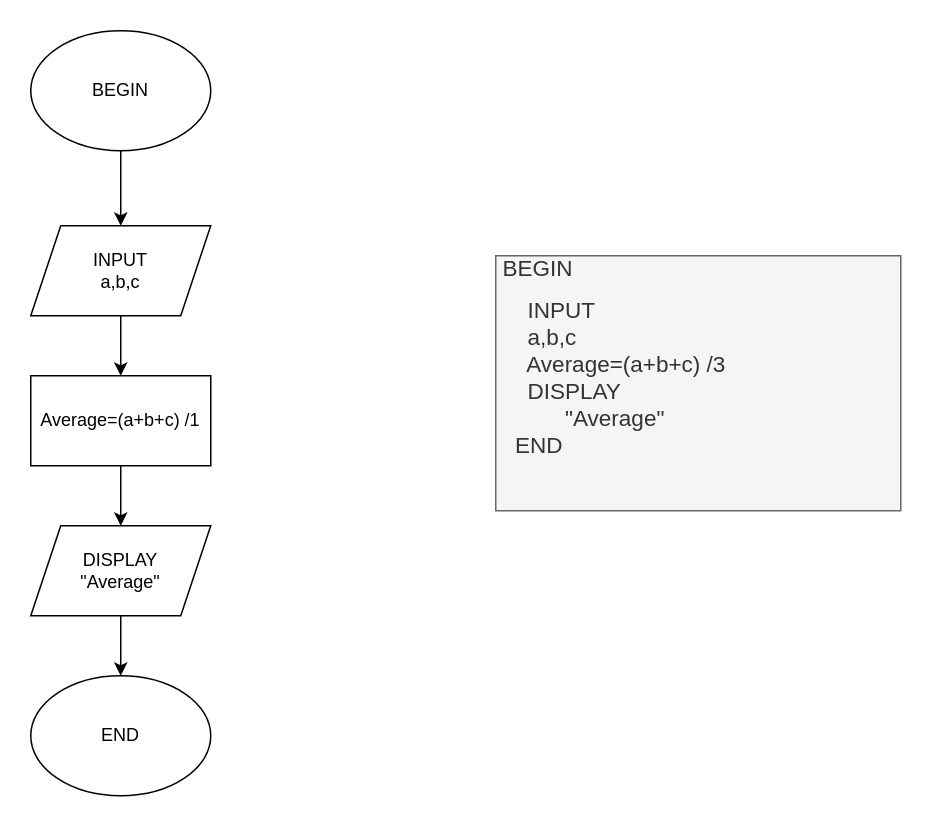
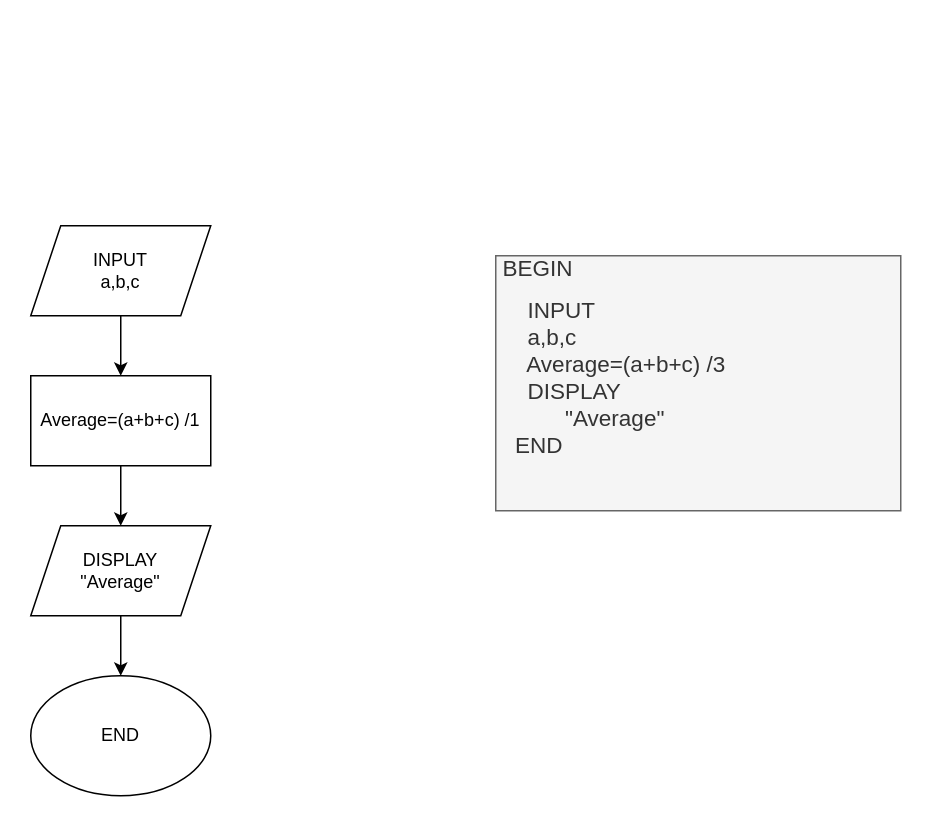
node "BEGIN": removed
edge "BEGIN" -> "INPUT a,b,c": removed
